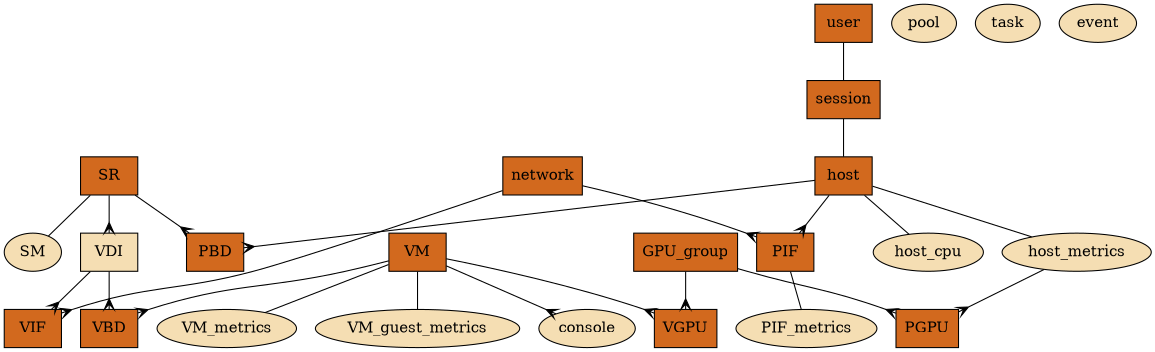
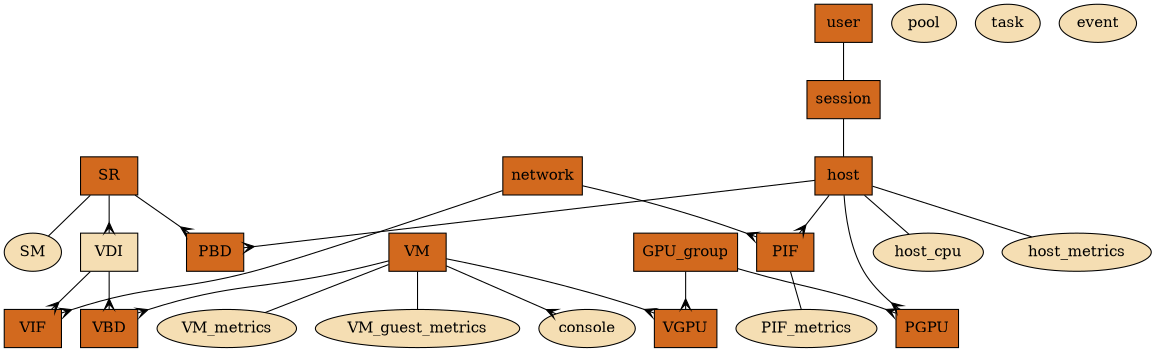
edge "host_metrics" -> "PGPU": now "host" -> "PGPU"
